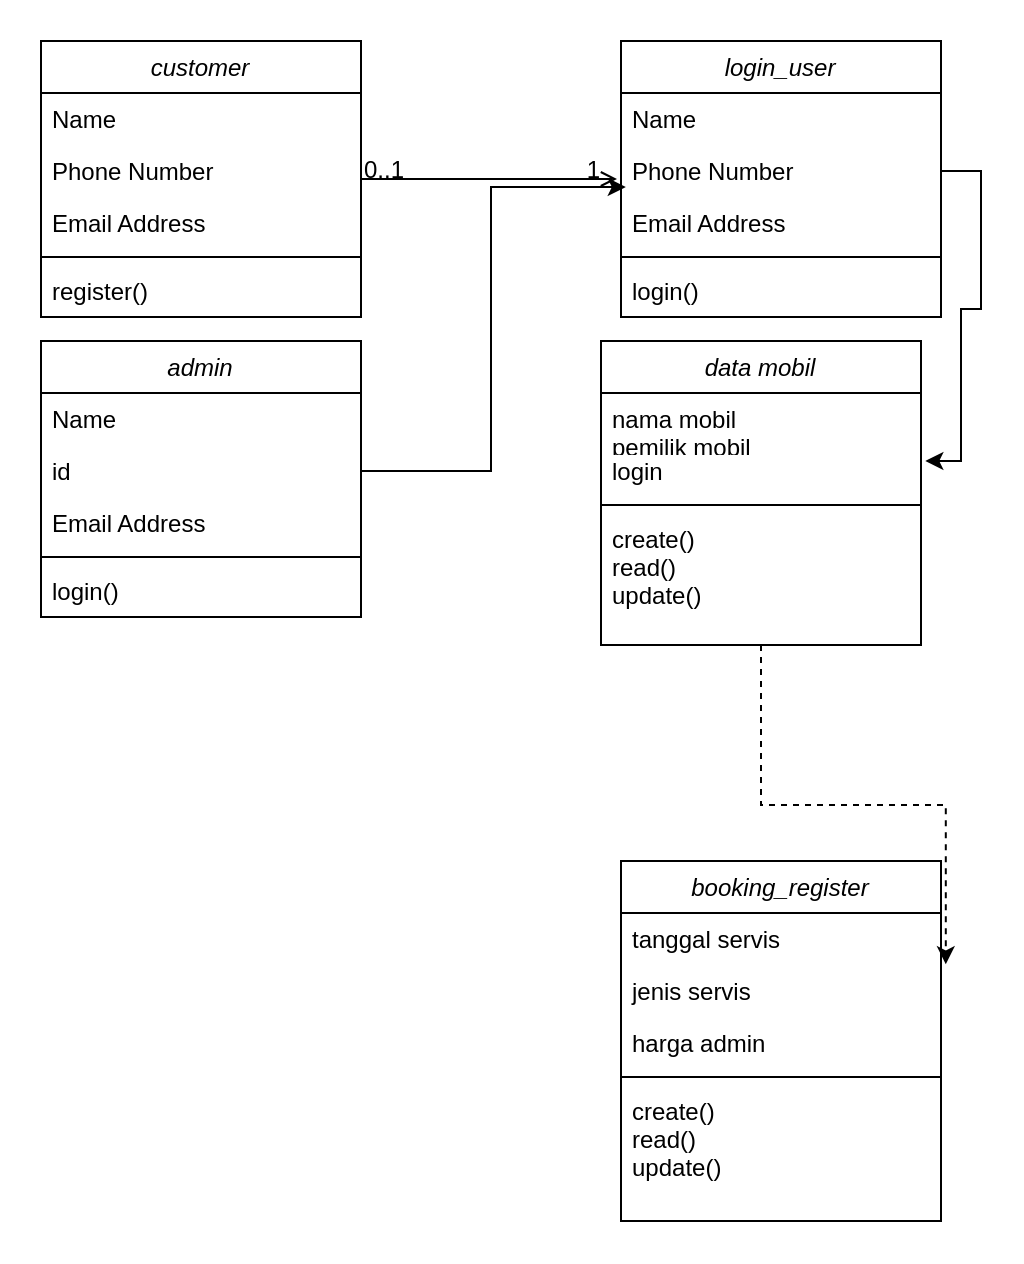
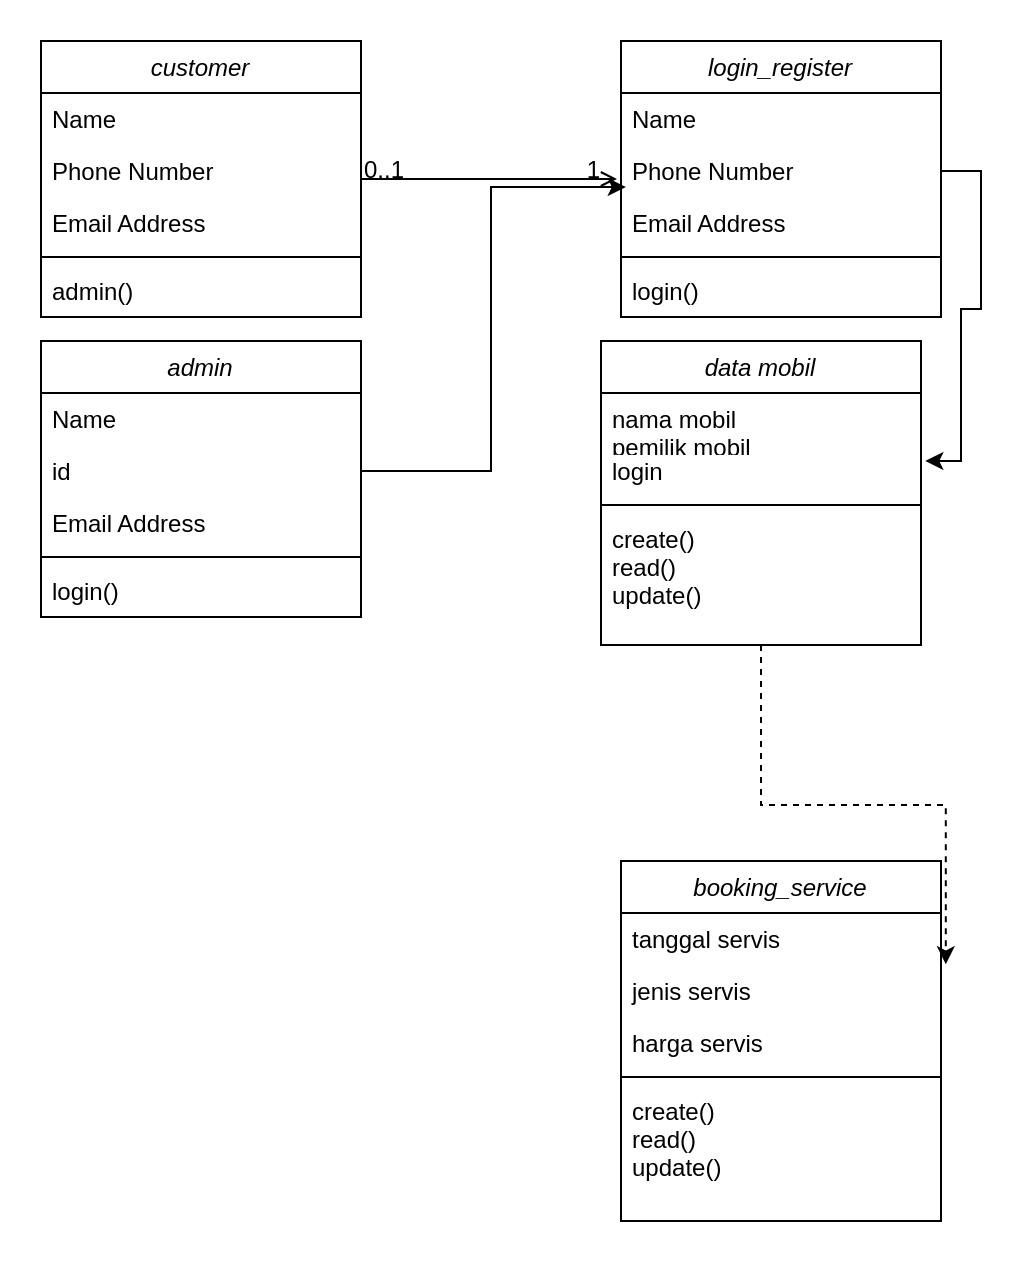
node "login_user": label "login_user" -> "login_register"
node "register()": label "register()" -> "admin()"
node "booking_register": label "booking_register" -> "booking_service"
node "harga admin": label "harga admin" -> "harga servis"
